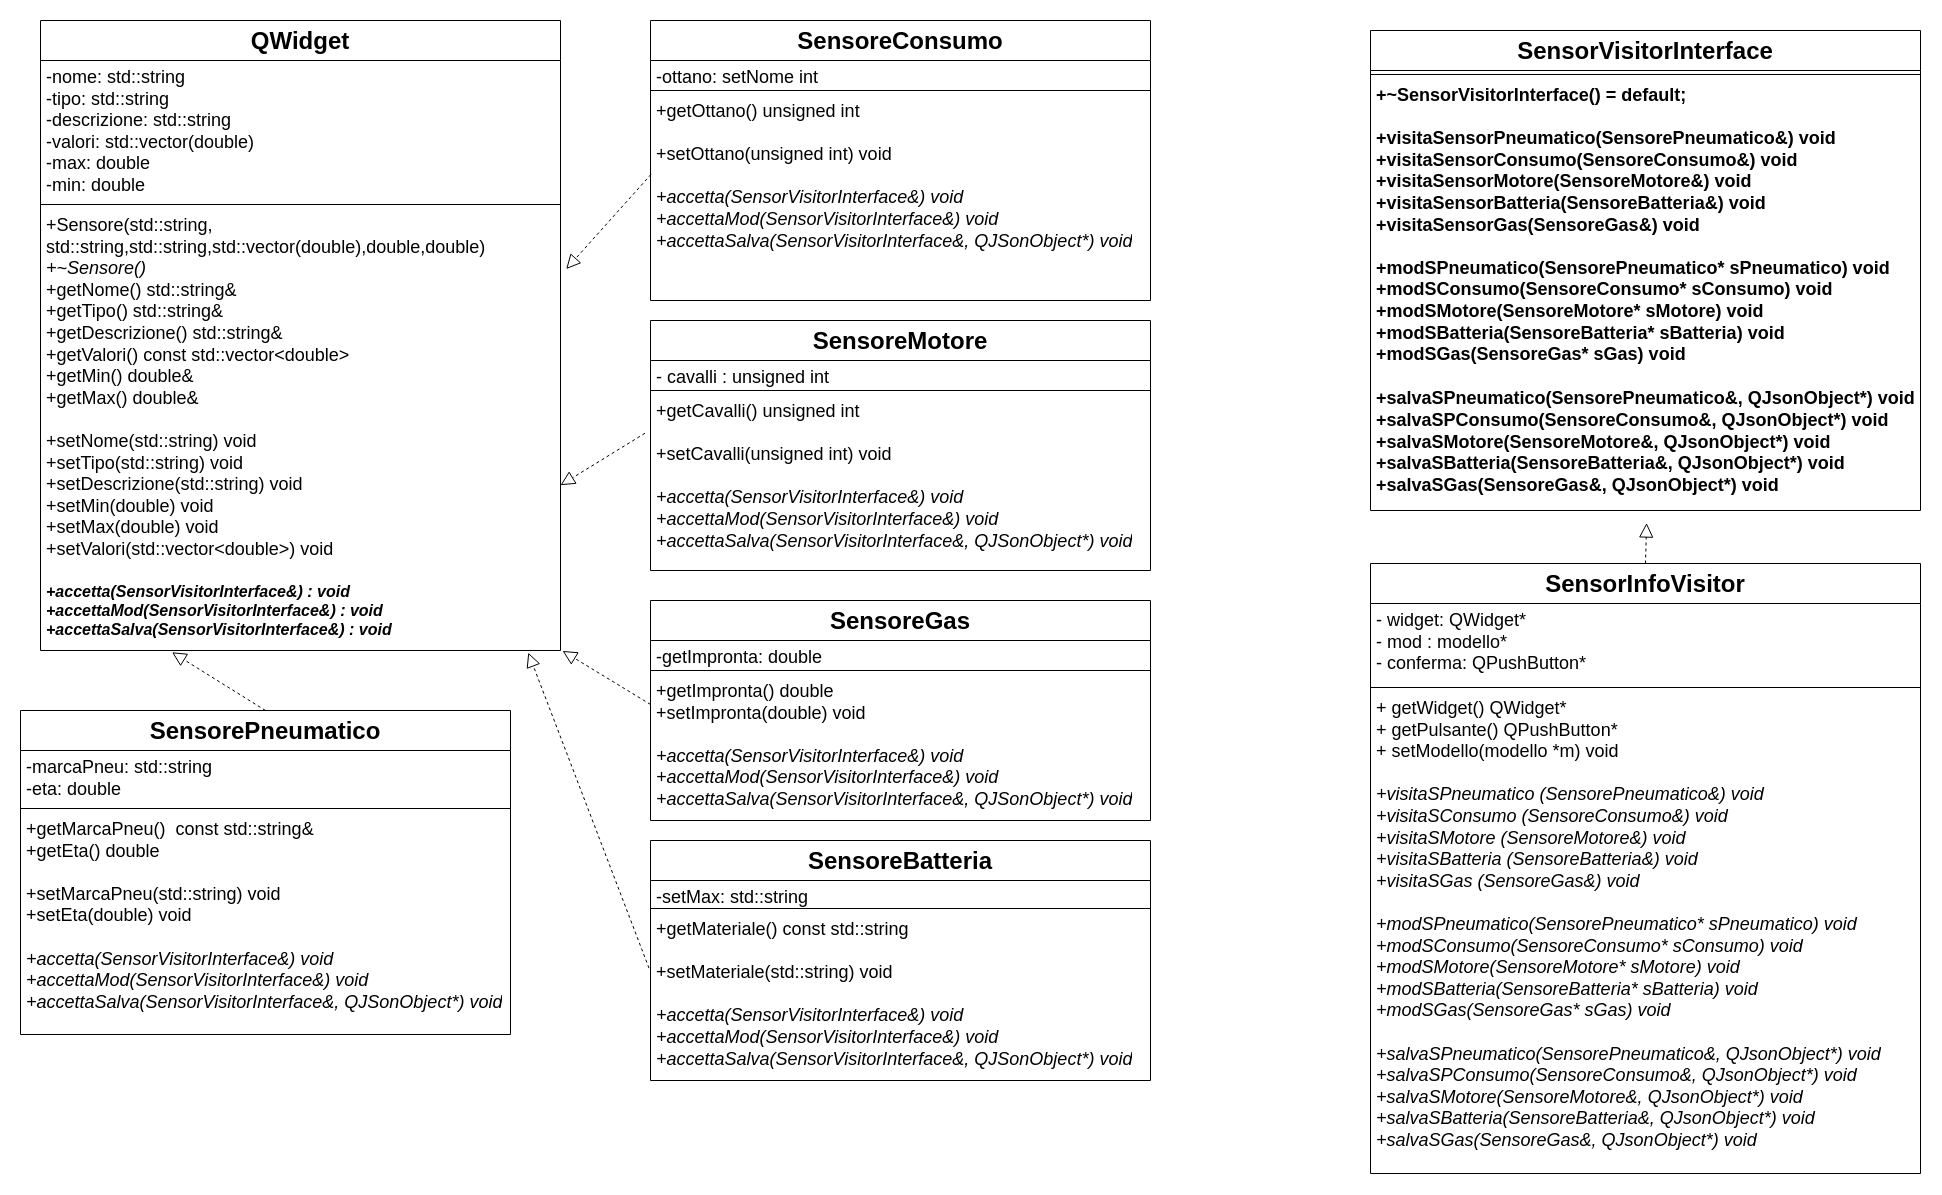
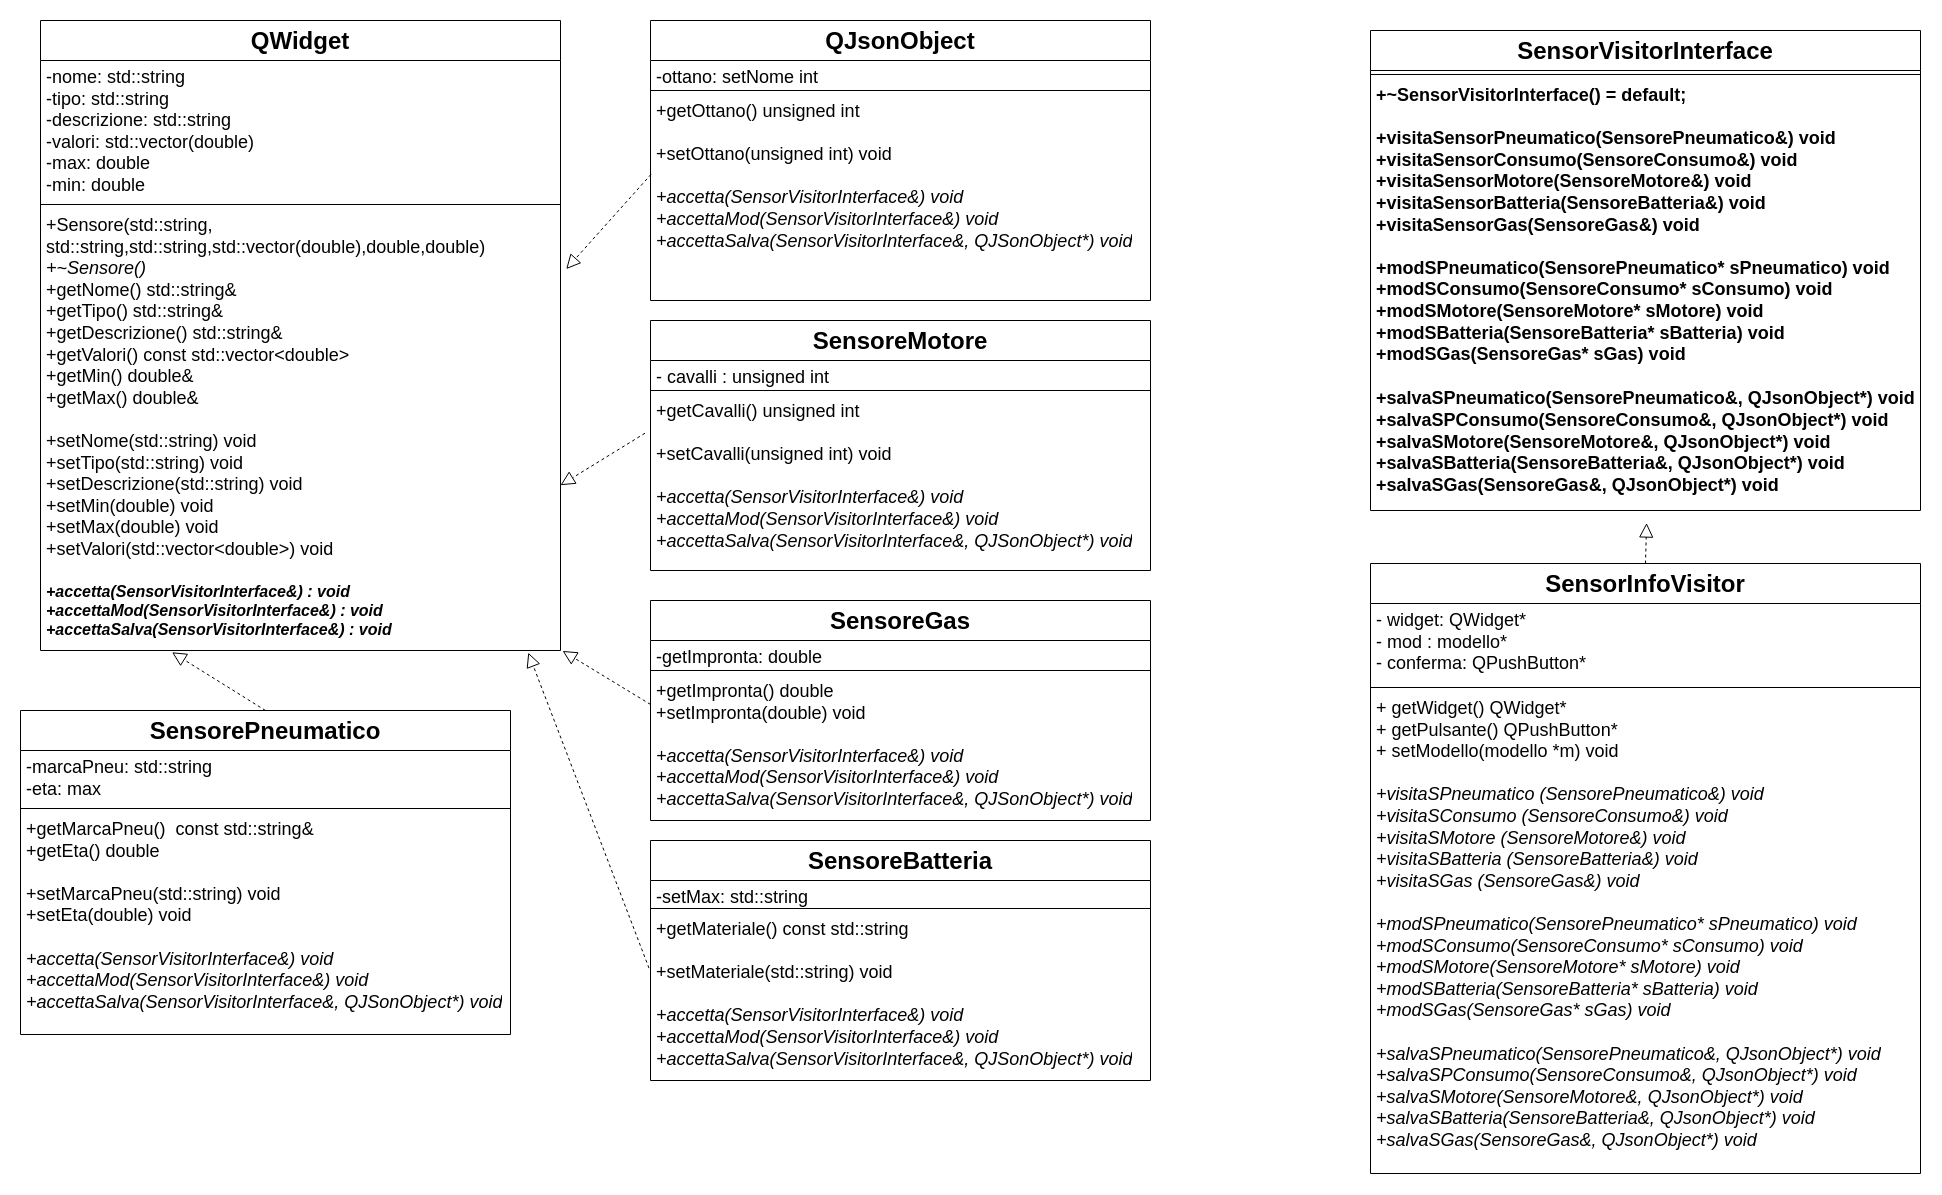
node "SensoreConsumo": label "SensoreConsumo" -> "QJsonObject"
node "-marcaPneu: std::string -eta: double": label "-marcaPneu: std::string -eta: double" -> "-marcaPneu: std::string -eta: max"
